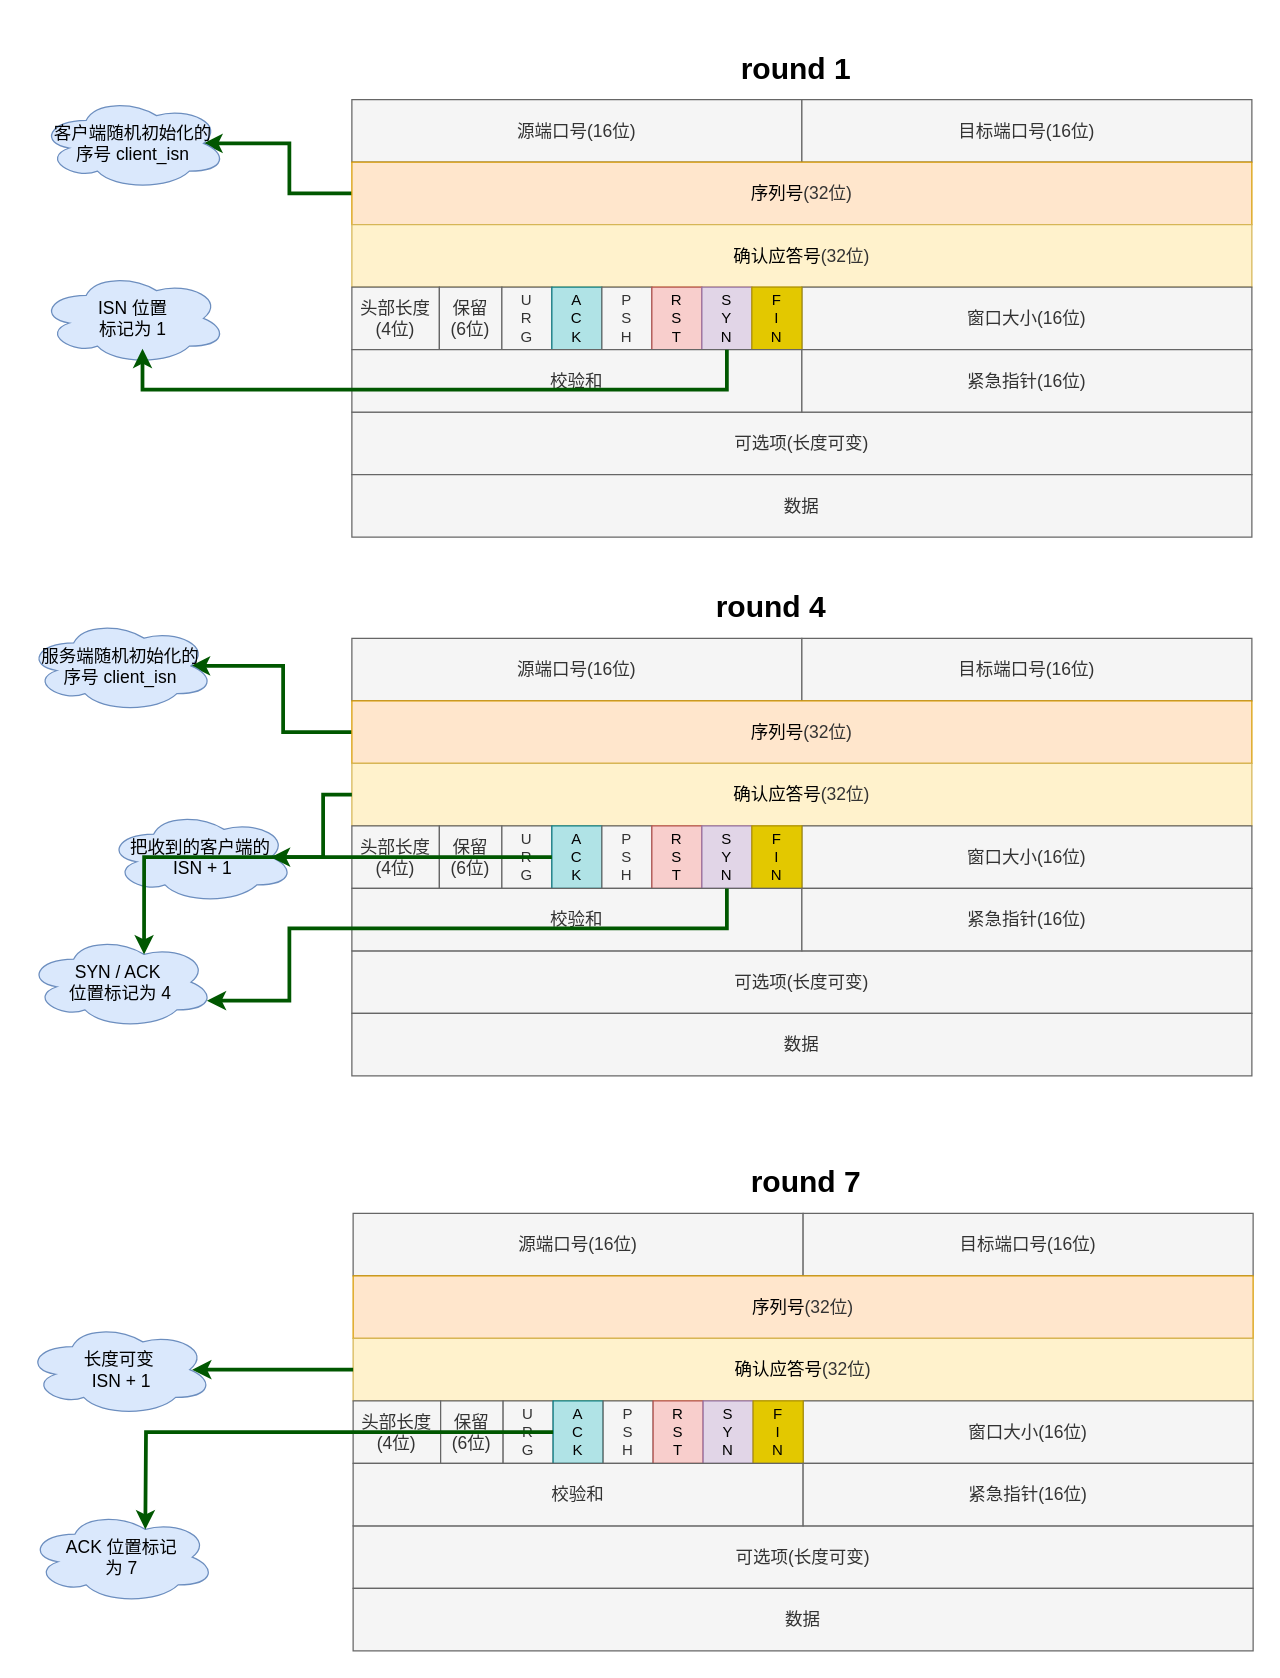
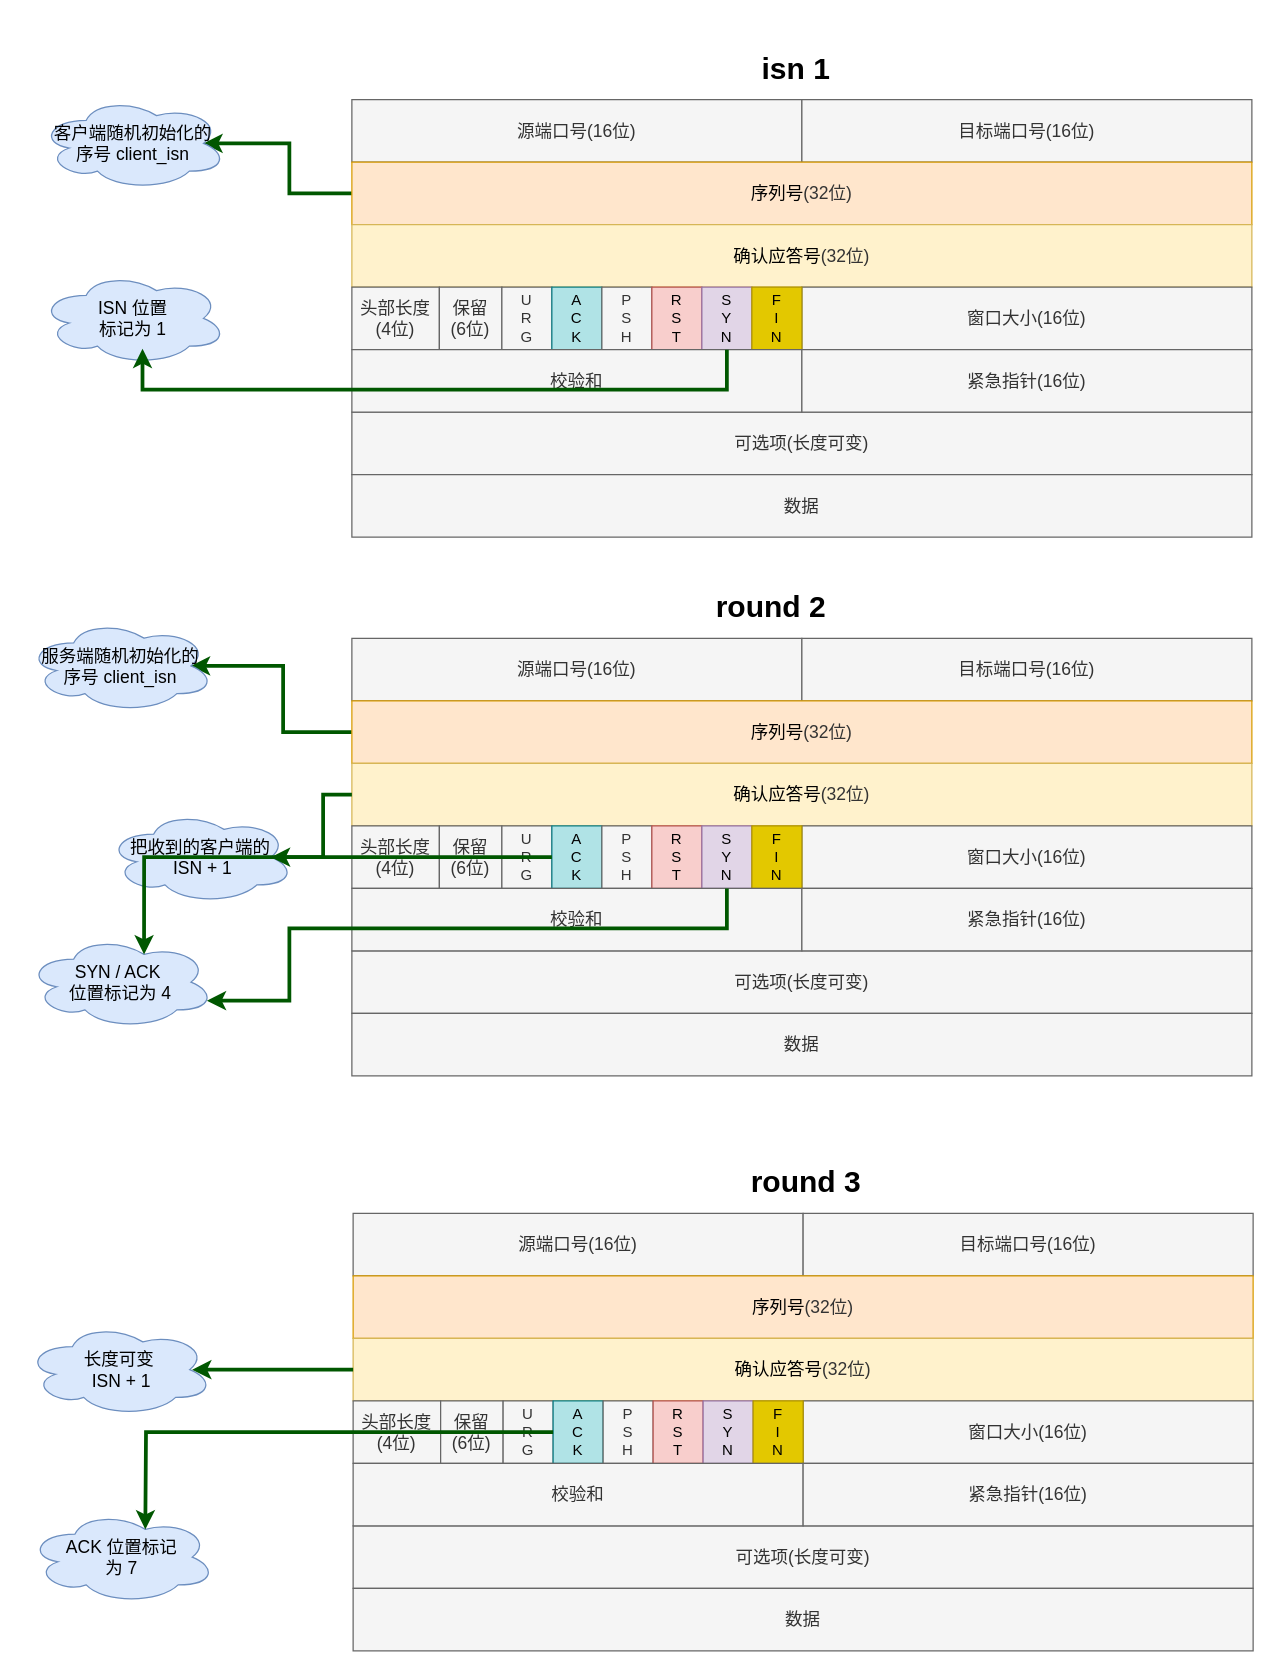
node "round 1": label "round 1" -> "isn 1"
node "round 4": label "round 4" -> "round 2"
node "round 7": label "round 7" -> "round 3"
